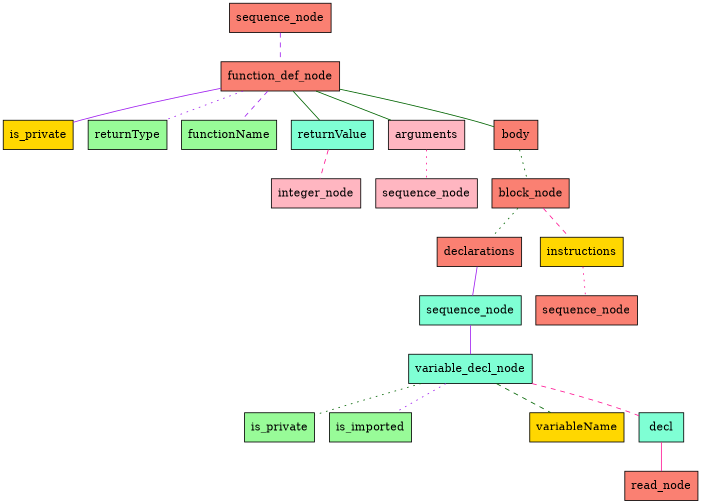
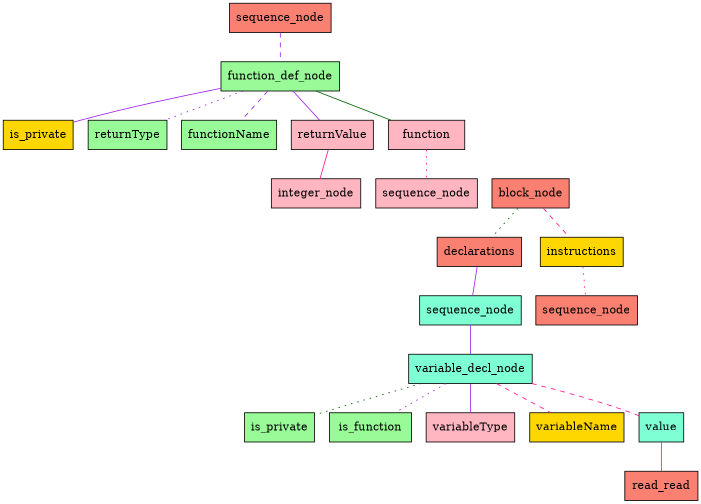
node "function_def_node": fillcolor salmon -> palegreen
edge "function_def_node" -- "returnValue": color darkgreen -> purple
node "returnValue": fillcolor aquamarine -> lightpink
node "arguments": label "arguments" -> "function"
node "body": removed
edge "returnValue" -- "integer_node": style dashed -> solid
edge "variable_decl_node" -- "variableName": color darkgreen -> deeppink
node "is_imported": label "is_imported" -> "is_function"
node "variableType": added
node "decl": label "decl" -> "value"
node "read_node": label "read_node" -> "read_read"
